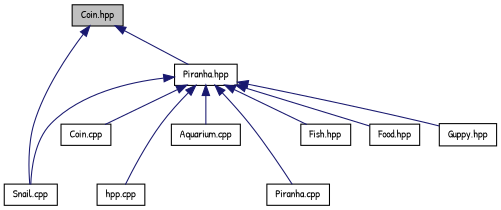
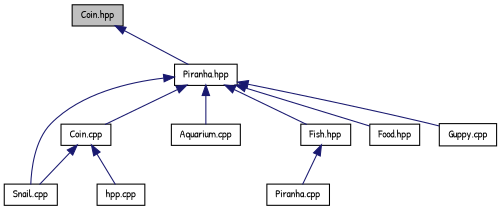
edge "Snail.cpp" -> "Coin.hpp": now "Snail.cpp" -> "Coin.cpp"
node "Guppy.hpp": label "Guppy.hpp" -> "Guppy.cpp"
edge "hpp.cpp" -> "Piranha.hpp": now "hpp.cpp" -> "Coin.cpp"
edge "Piranha.cpp" -> "Piranha.hpp": now "Piranha.cpp" -> "Fish.hpp"
